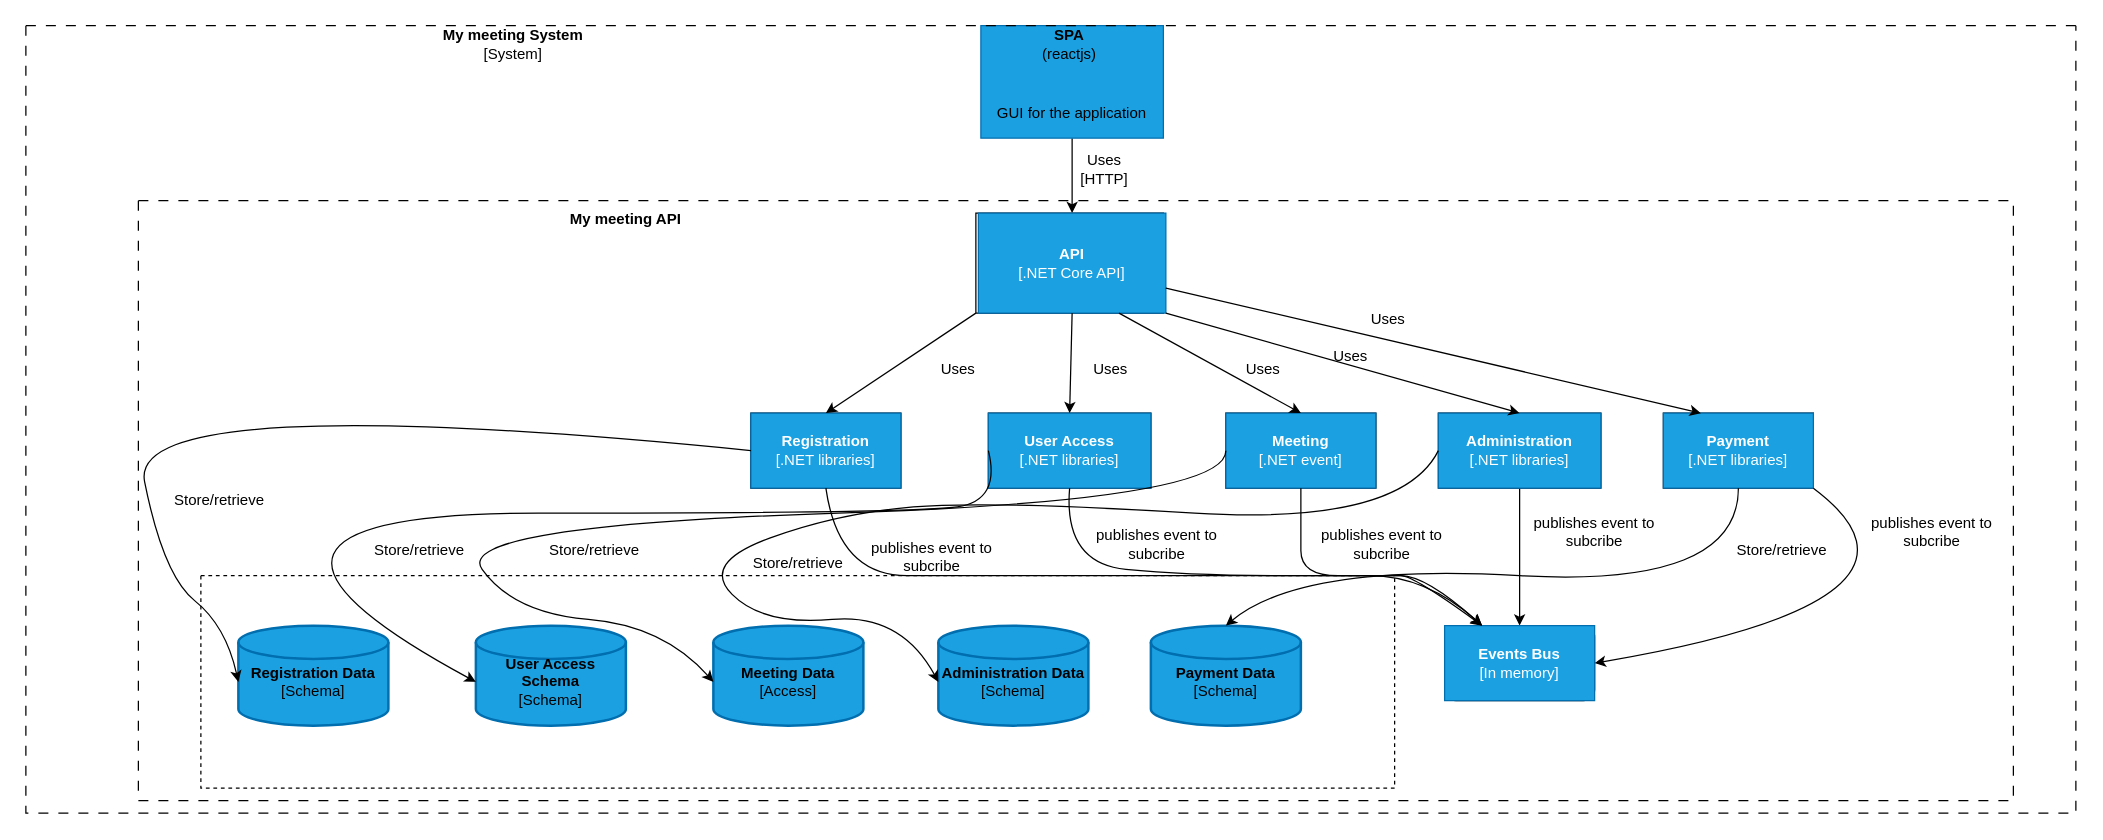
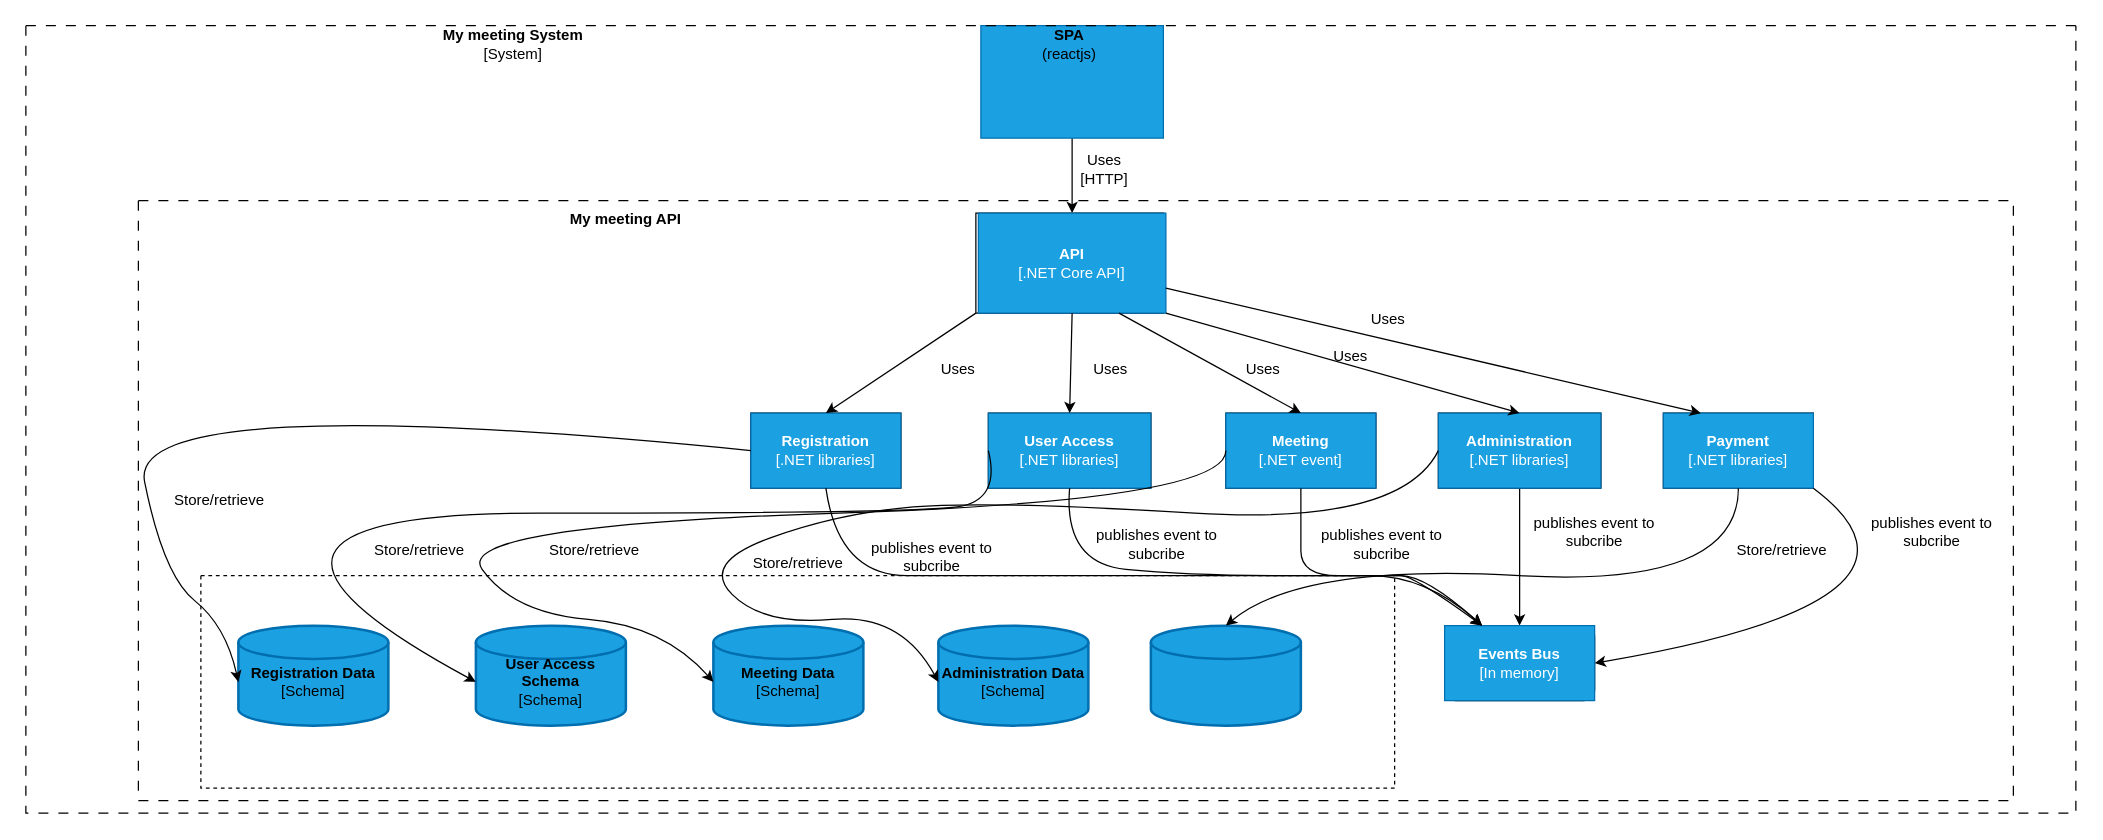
node "GUI for the application": removed
node "Meeting Data [Access]": label "Meeting Data [Access]" -> "Meeting Data [Schema]"
node "Payment Data [Schema]": removed
